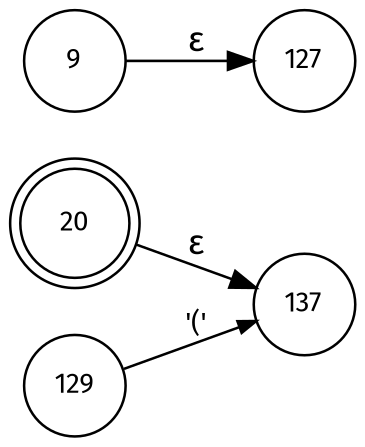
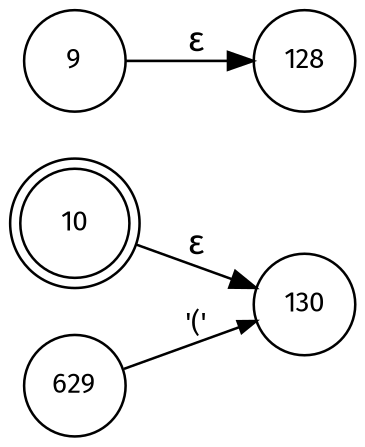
node "127": label "127" -> "128"
node "20": label "20" -> "10"
node "137": label "137" -> "130"
node "129": label "129" -> "629"
